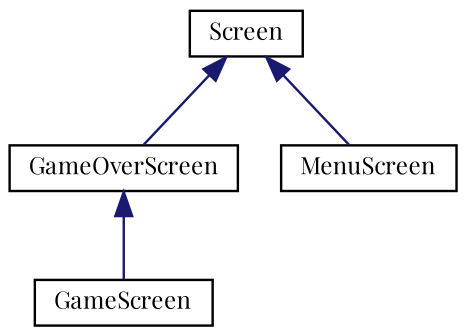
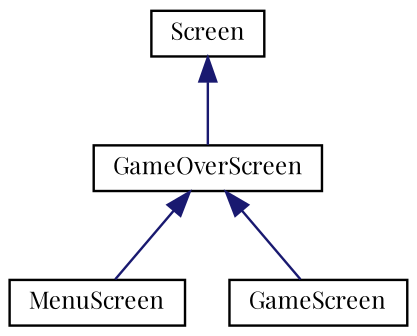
edge "MenuScreen" -> "Screen": now "MenuScreen" -> "GameOverScreen"
